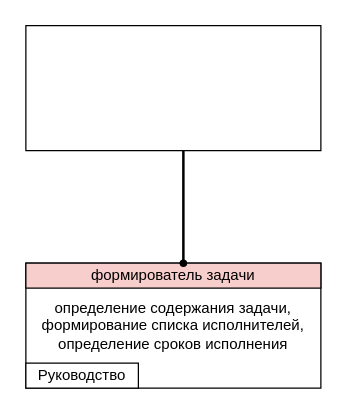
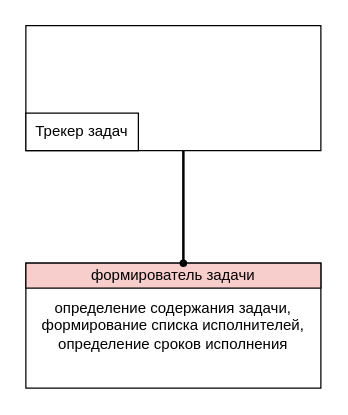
node "Трекер задач": added
node "Руководство": removed
